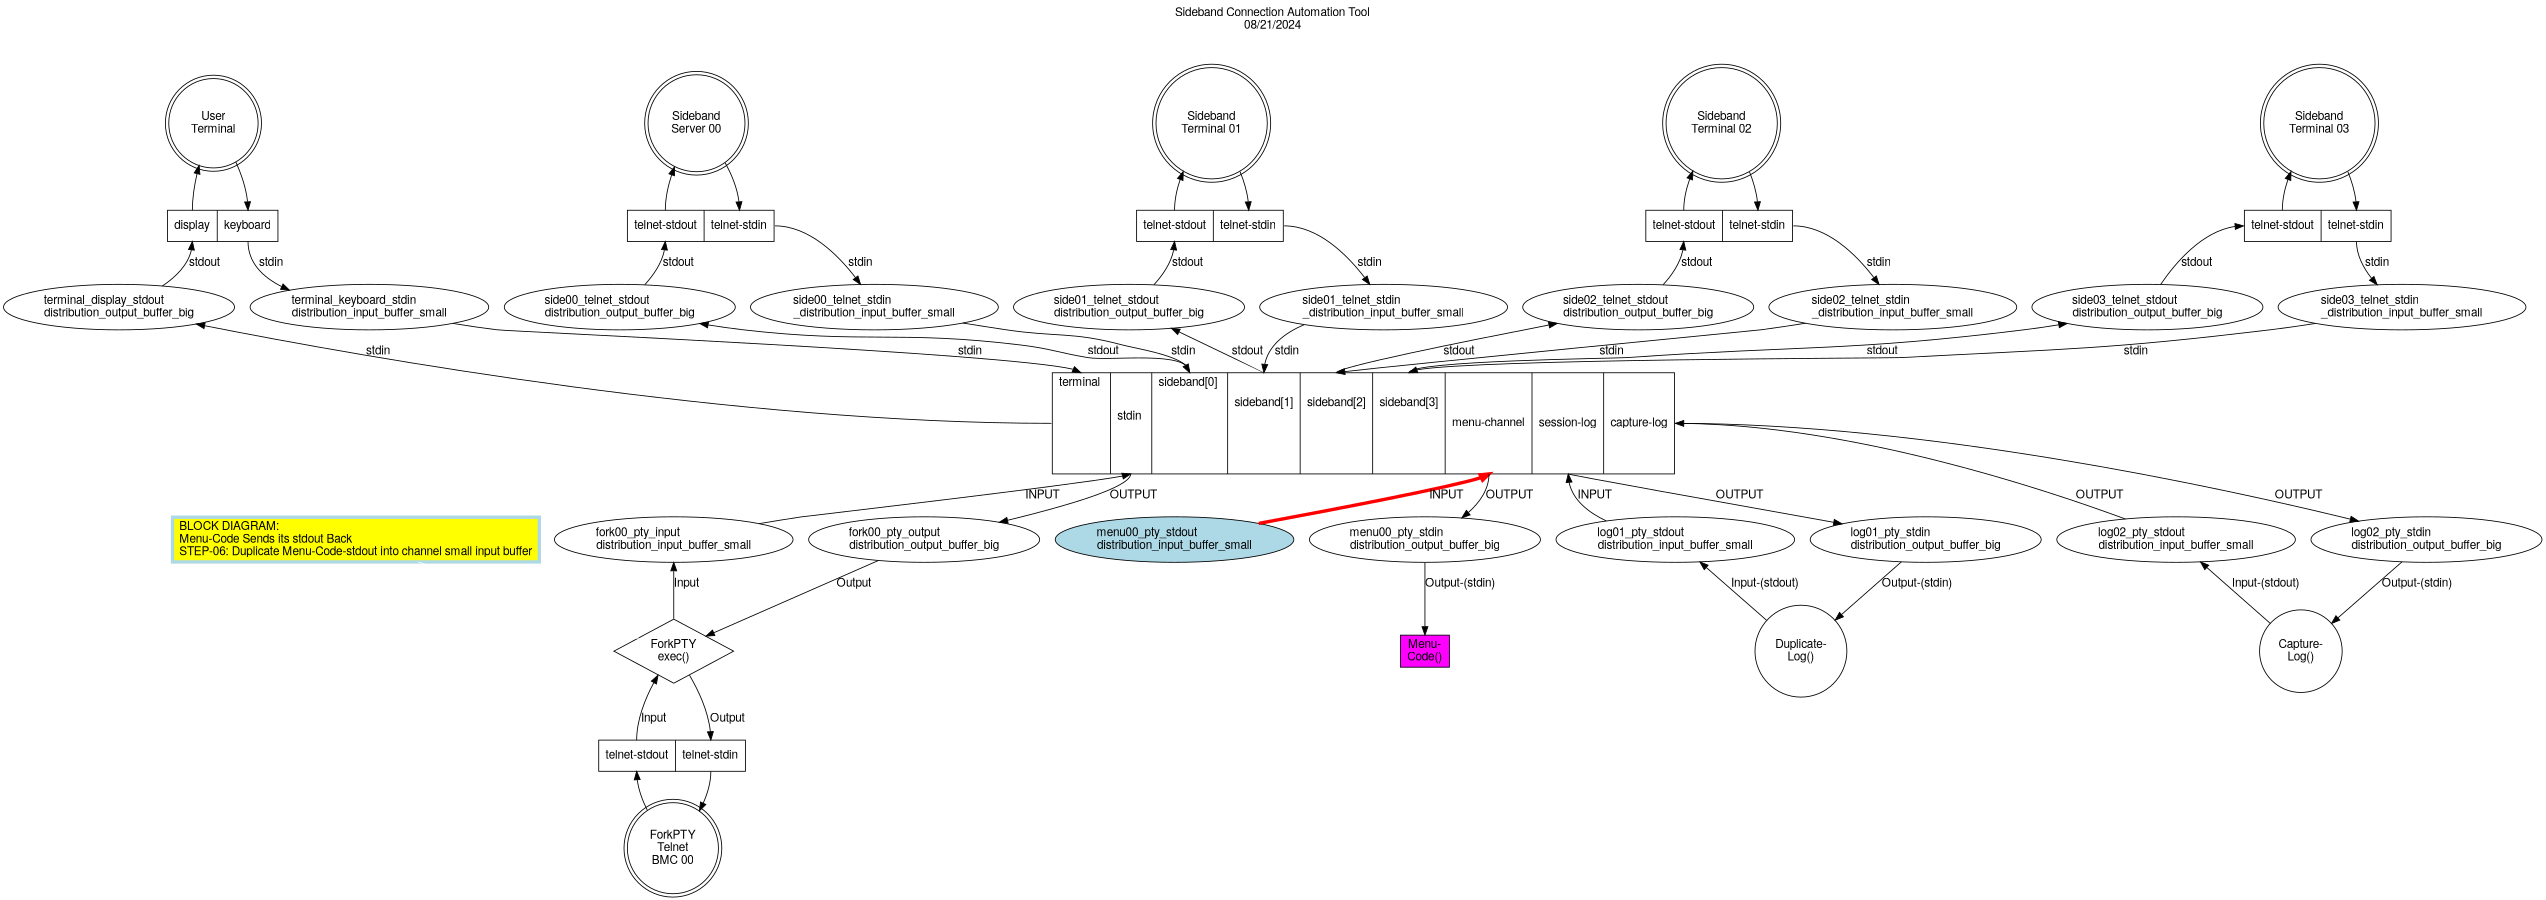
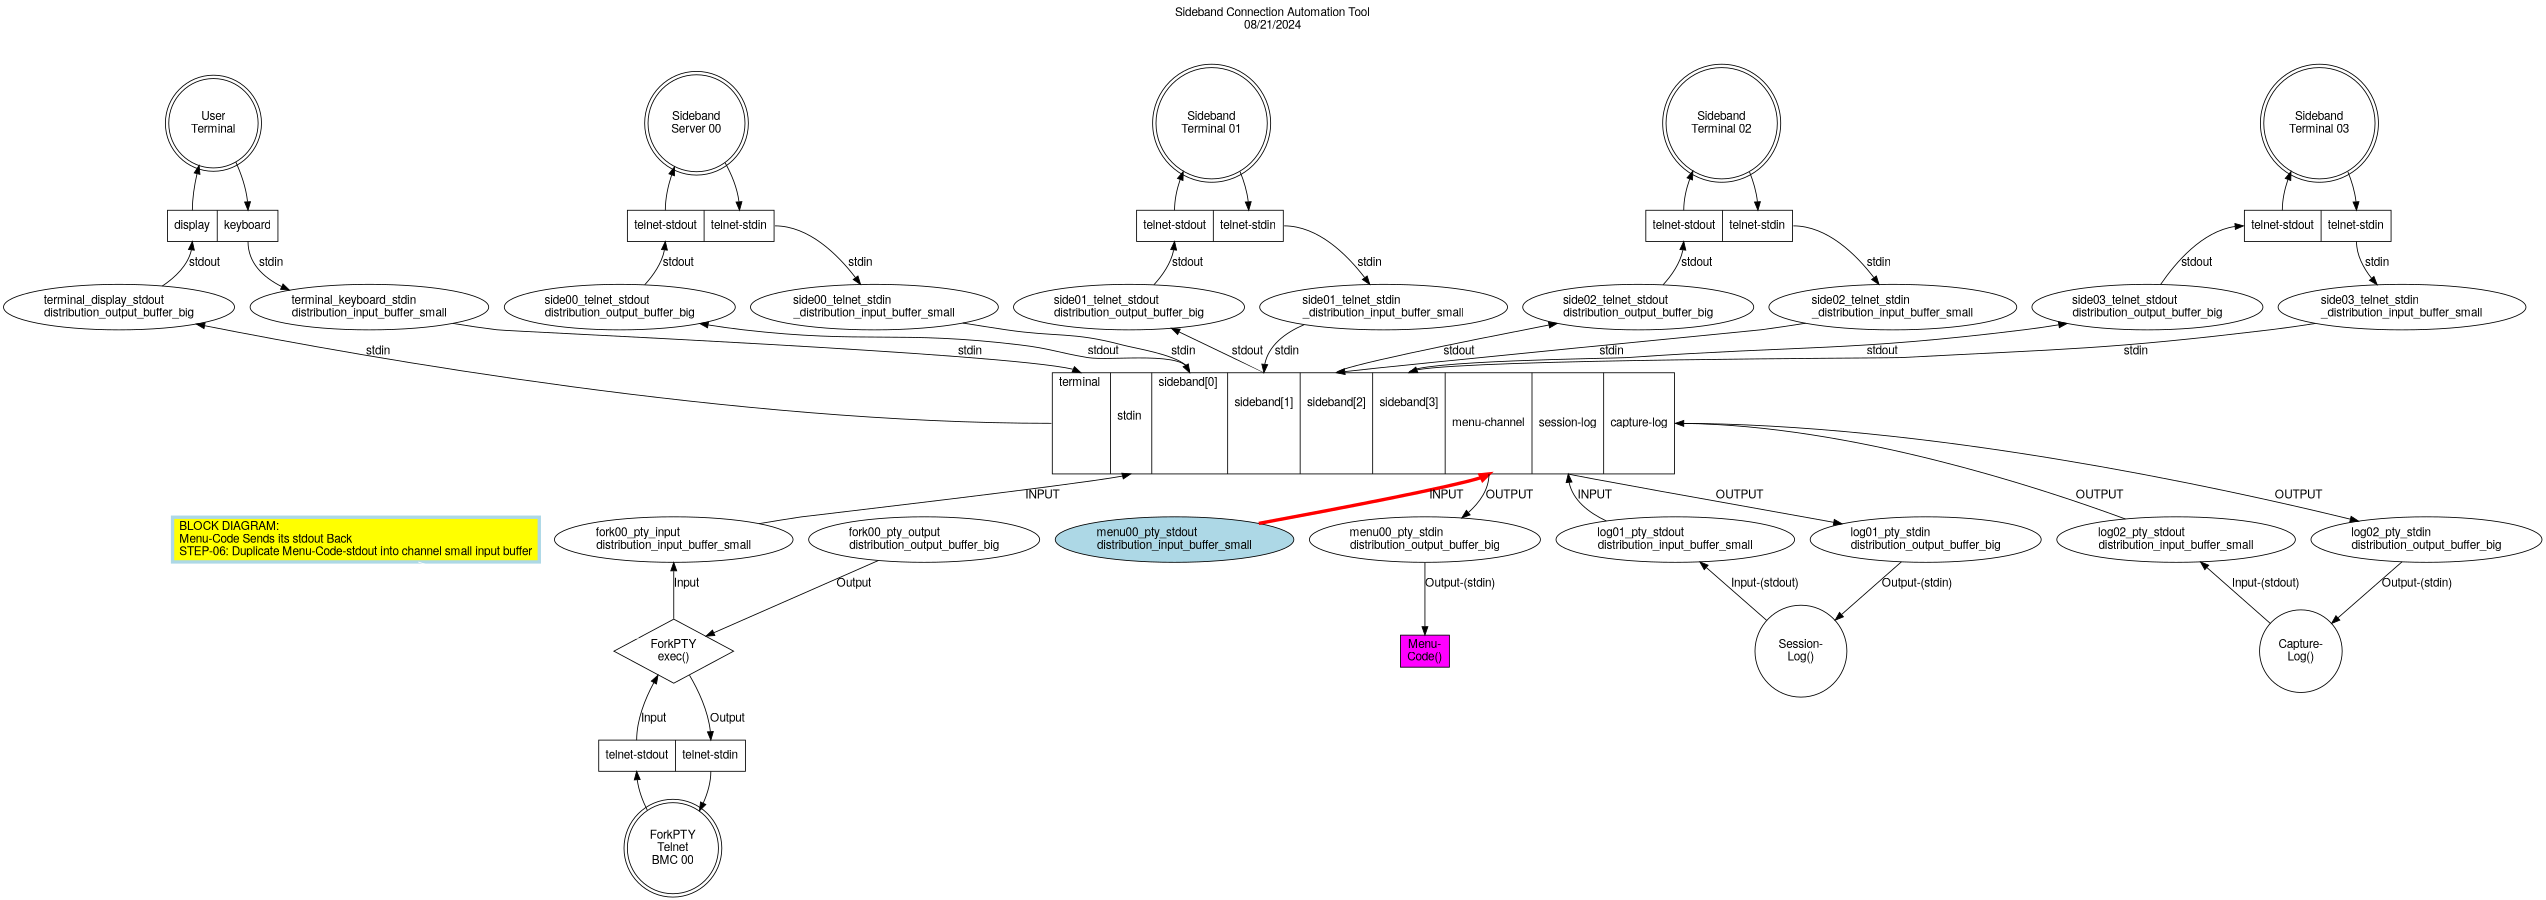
edge "terminal" -> "fork00_pty_output distribution_output_buffer_big": removed, label "OUTPUT"
node "Duplicate- Log()": label "Duplicate- Log()" -> "Session- Log()"
